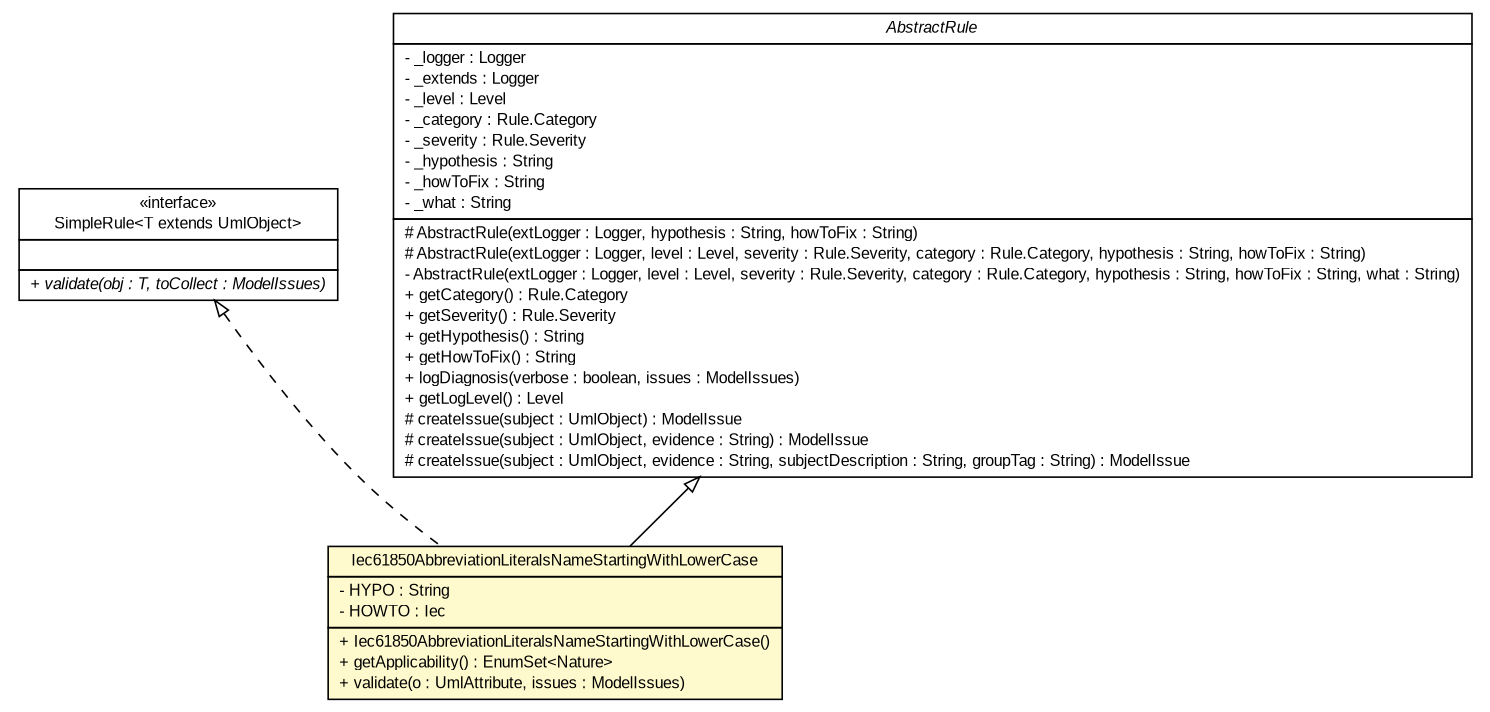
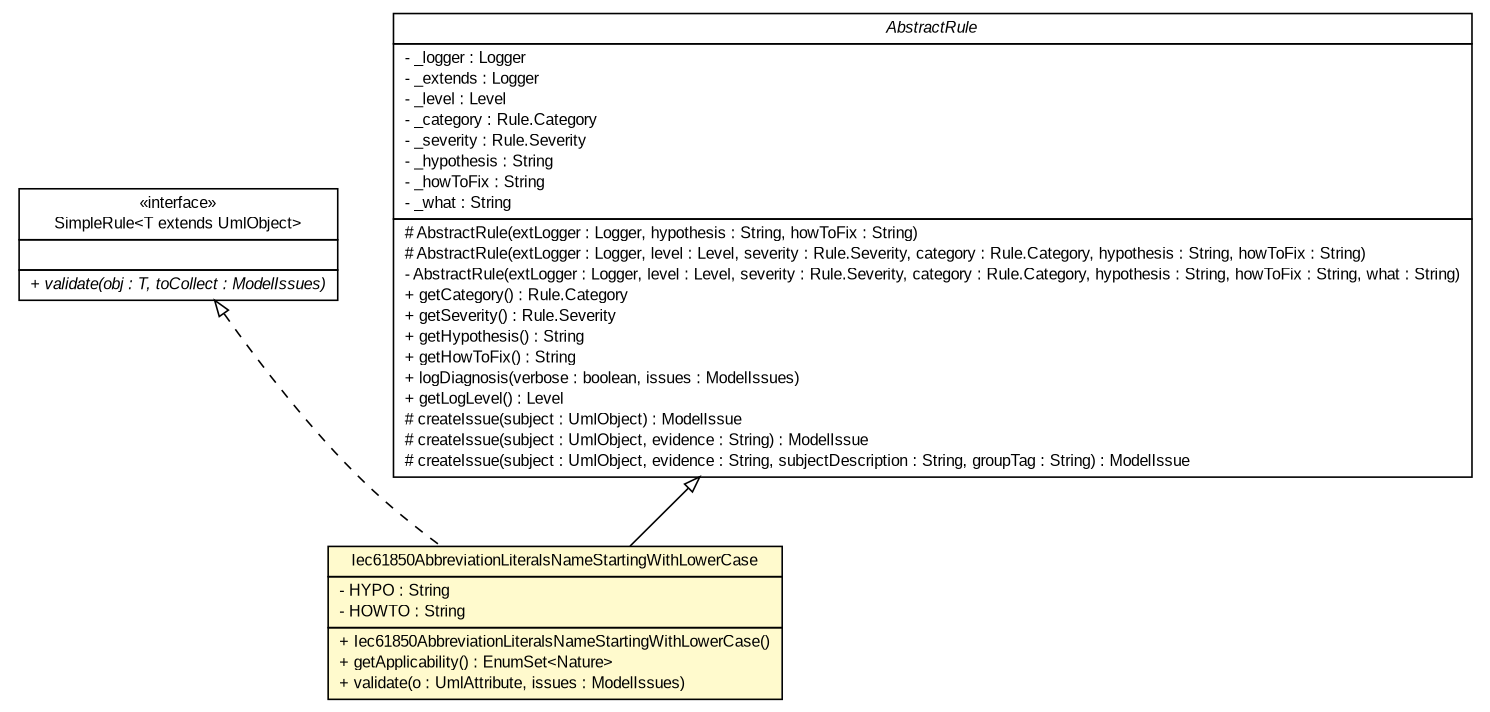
node "Iec61850AbbreviationLiteralsNameStartingWithLowerCase": text "- HOWTO : Iec" -> "- HOWTO : String"
